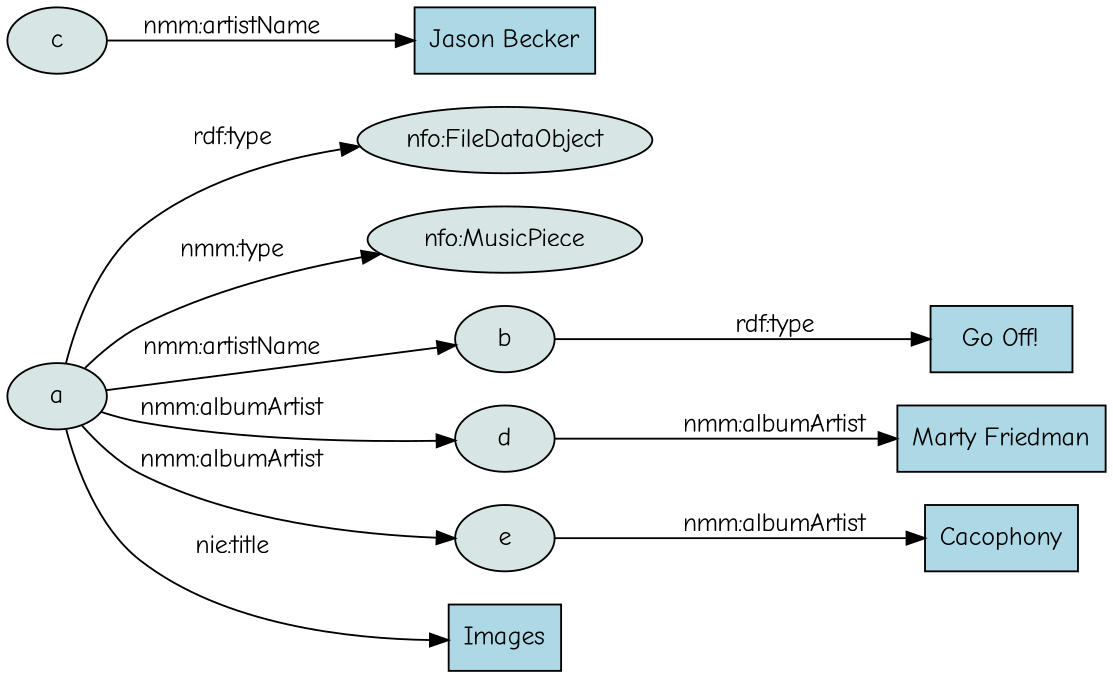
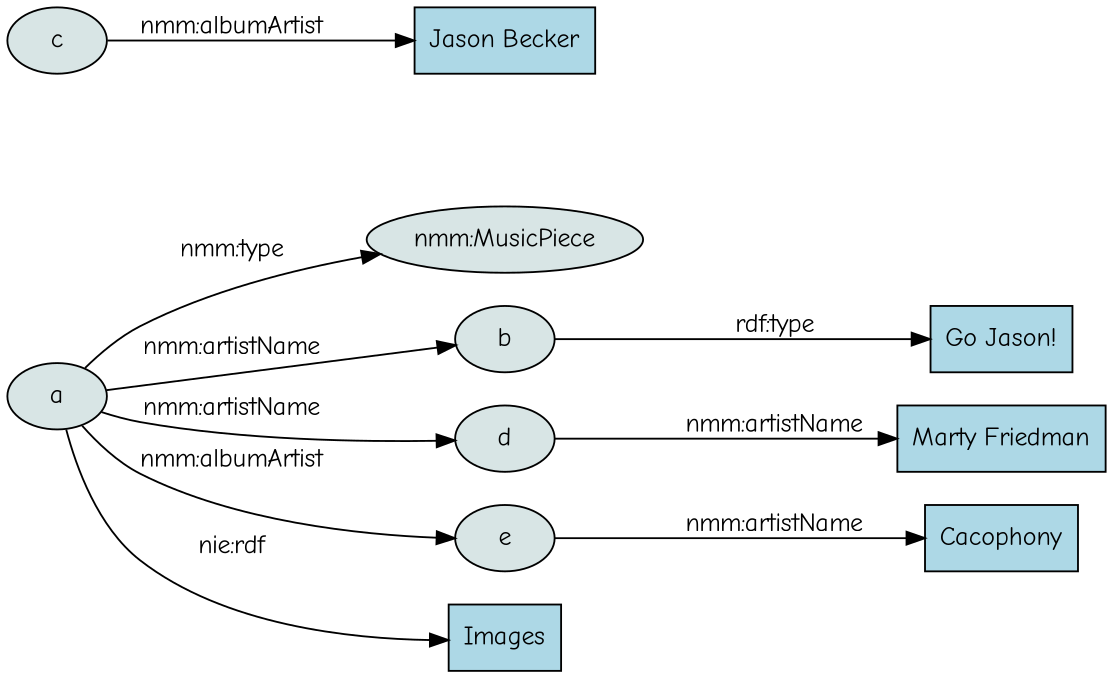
edge "c" -> "Jason Becker": label "nmm:artistName" -> "nmm:albumArtist"
node "nfo:FileDataObject": removed
node "nfo:MusicPiece": label "nfo:MusicPiece" -> "nmm:MusicPiece"
node "Go Off!": label "Go Off!" -> "Go Jason!"
edge "a" -> "d": label "nmm:albumArtist" -> "nmm:artistName"
edge "d" -> "Marty Friedman": label "nmm:albumArtist" -> "nmm:artistName"
edge "e" -> "Cacophony": label "nmm:albumArtist" -> "nmm:artistName"
edge "a" -> "Images": label "nie:title" -> "nie:rdf"
